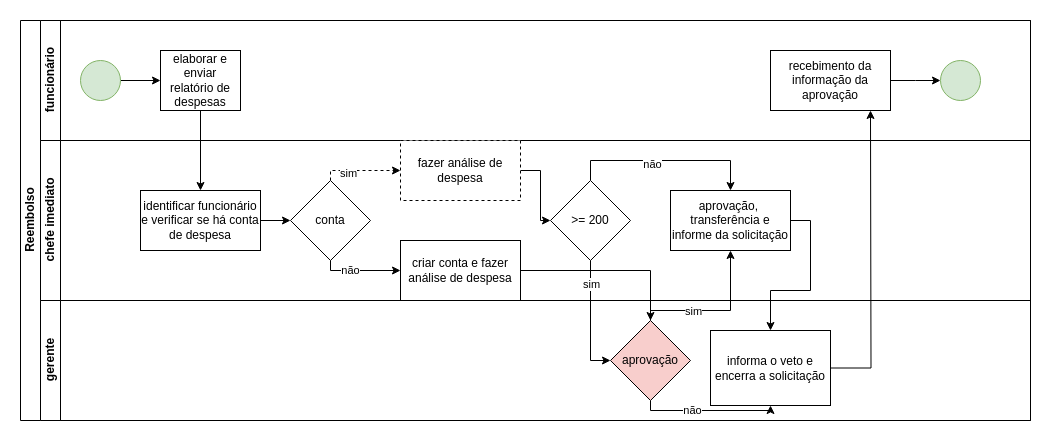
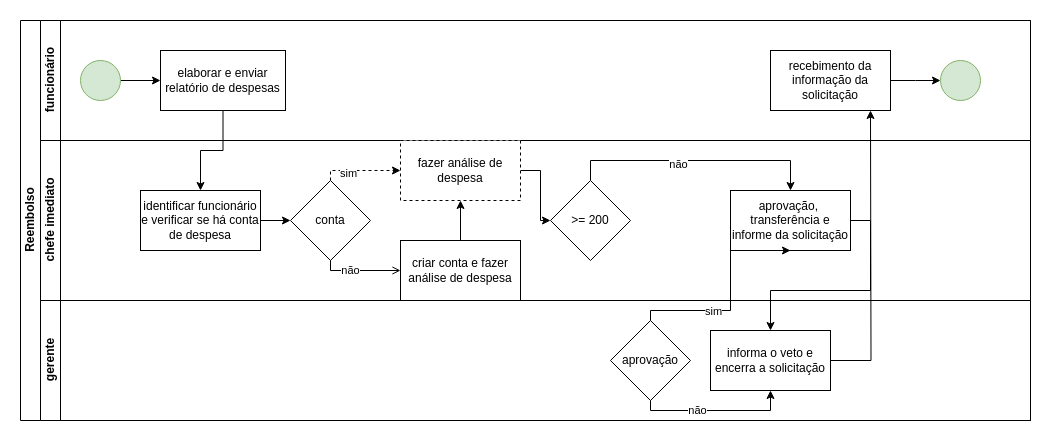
node "elaborar e enviar relatório de despesas": size 80x60 -> 125x60
node "recebimento da informação da aprovação": label "recebimento da informação da aprovação" -> "recebimento da informação da solicitação"
node "aprovação, transferência e informe da solicitação": moved (731, 221) -> (791, 221)
edge "conta" -> "criar conta e fazer análise de despesa": arrowhead classic -> open
edge "criar conta e fazer análise de despesa" -> "aprovação": now "criar conta e fazer análise de despesa" -> "fazer análise de despesa"
edge ">= 200" -> "aprovação": removed, label "sim"
node "aprovação": fillcolor #f8cecc -> #ffffff
node "informa o veto e encerra a solicitação": size 120x75 -> 120x60
